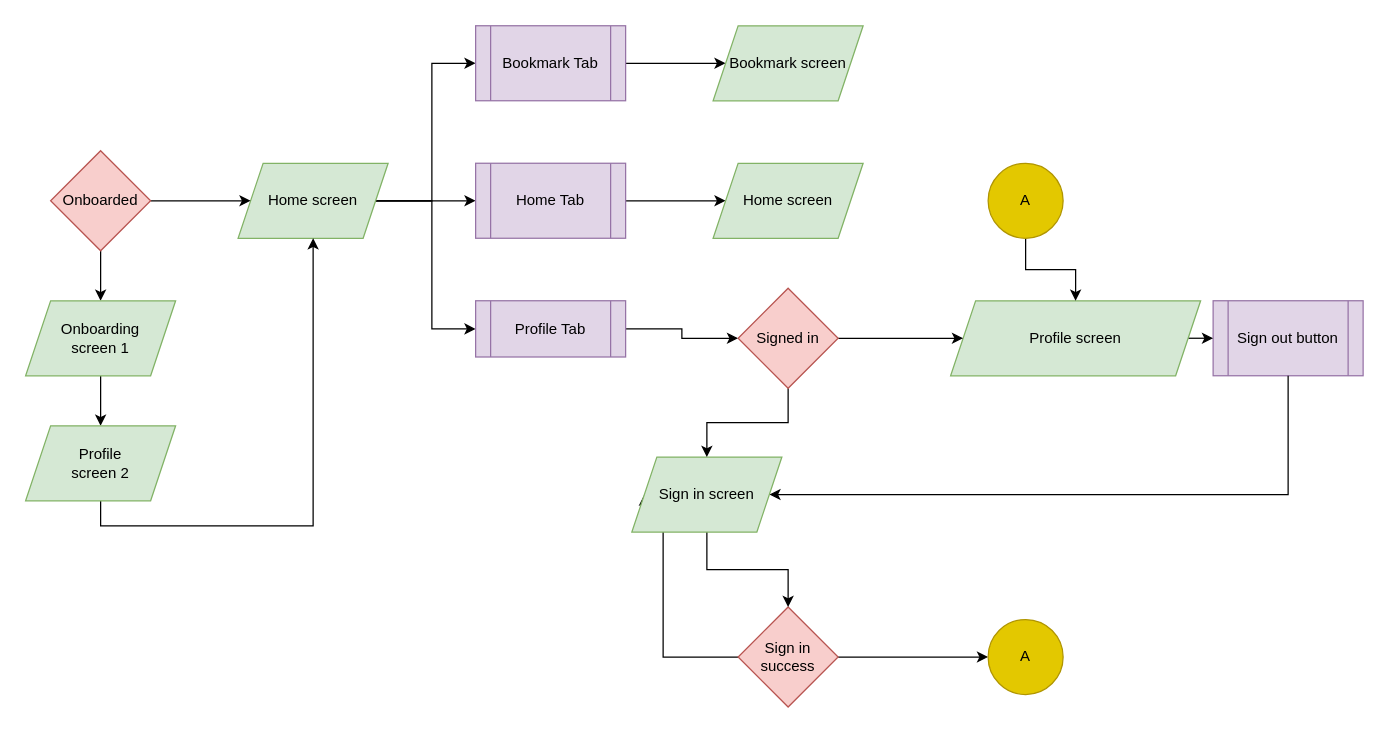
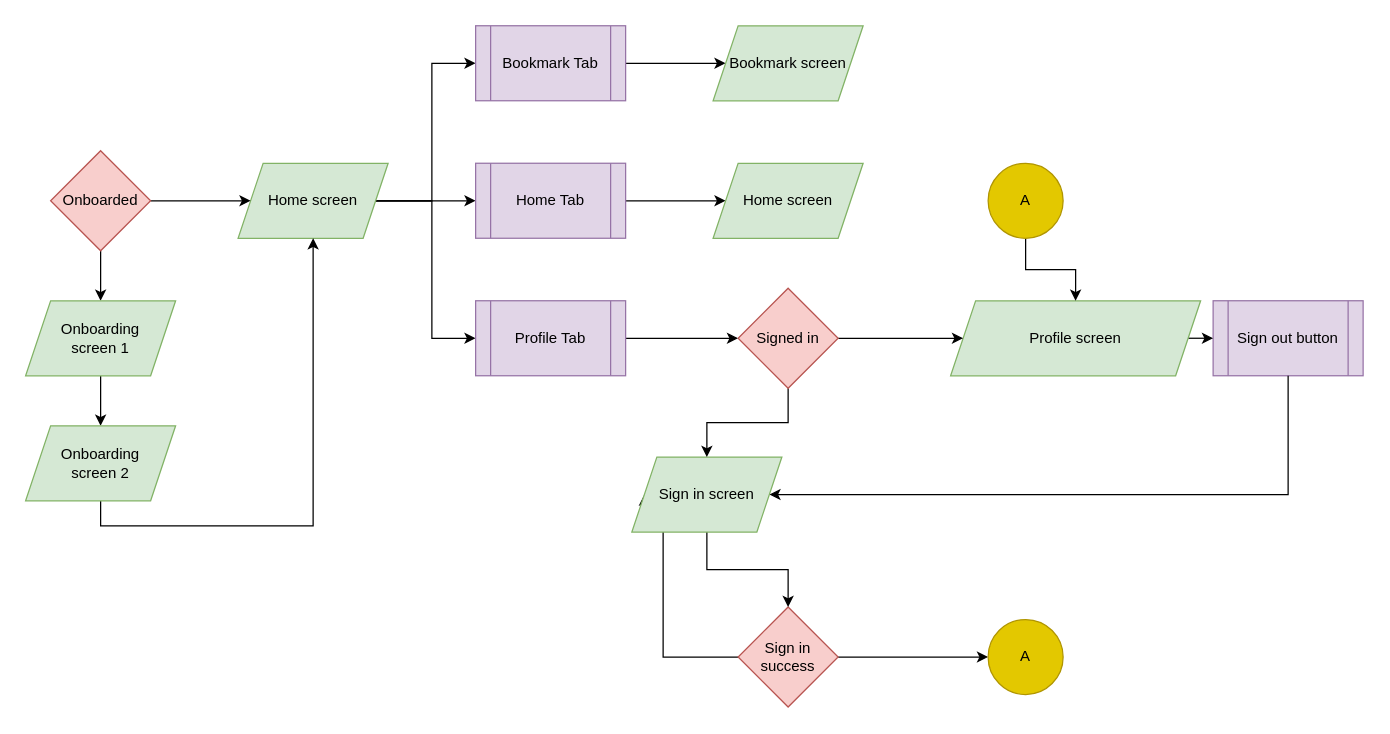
node "Profile Tab": size 150x56 -> 150x75
node "Profile screen 2": label "Profile screen 2" -> "Onboarding screen 2"
